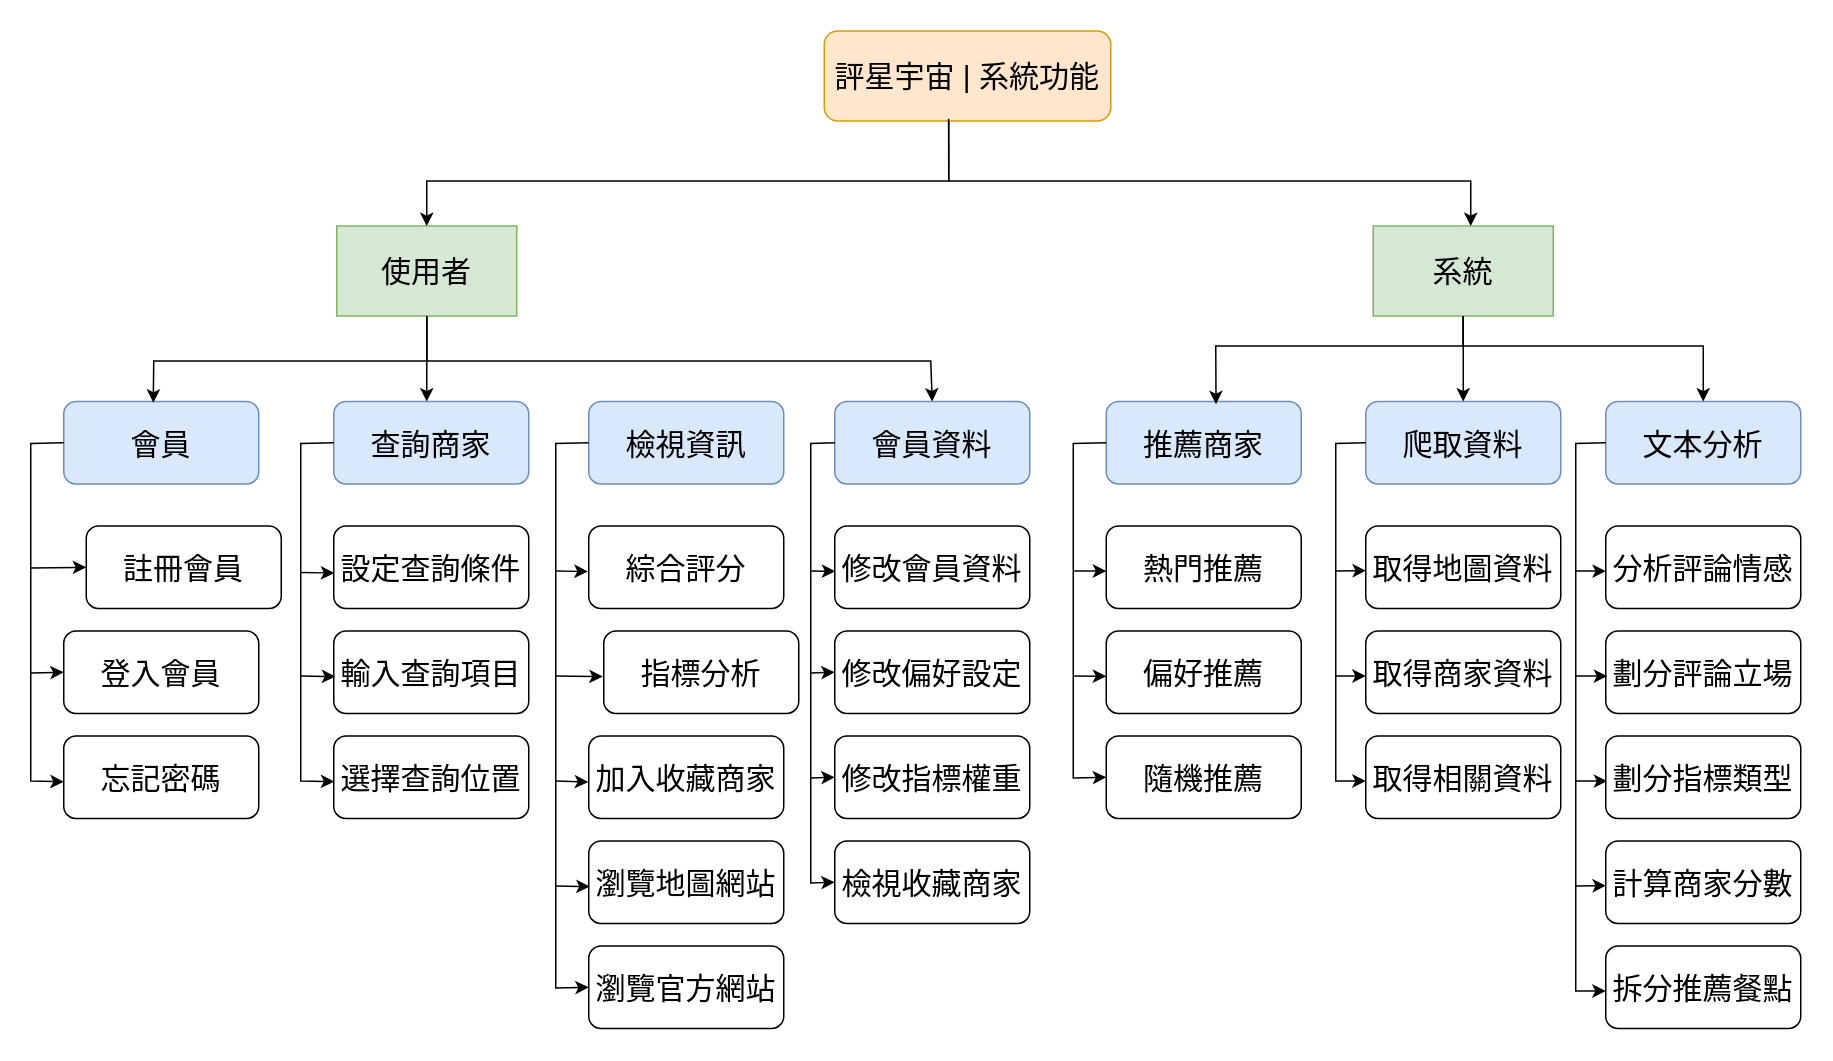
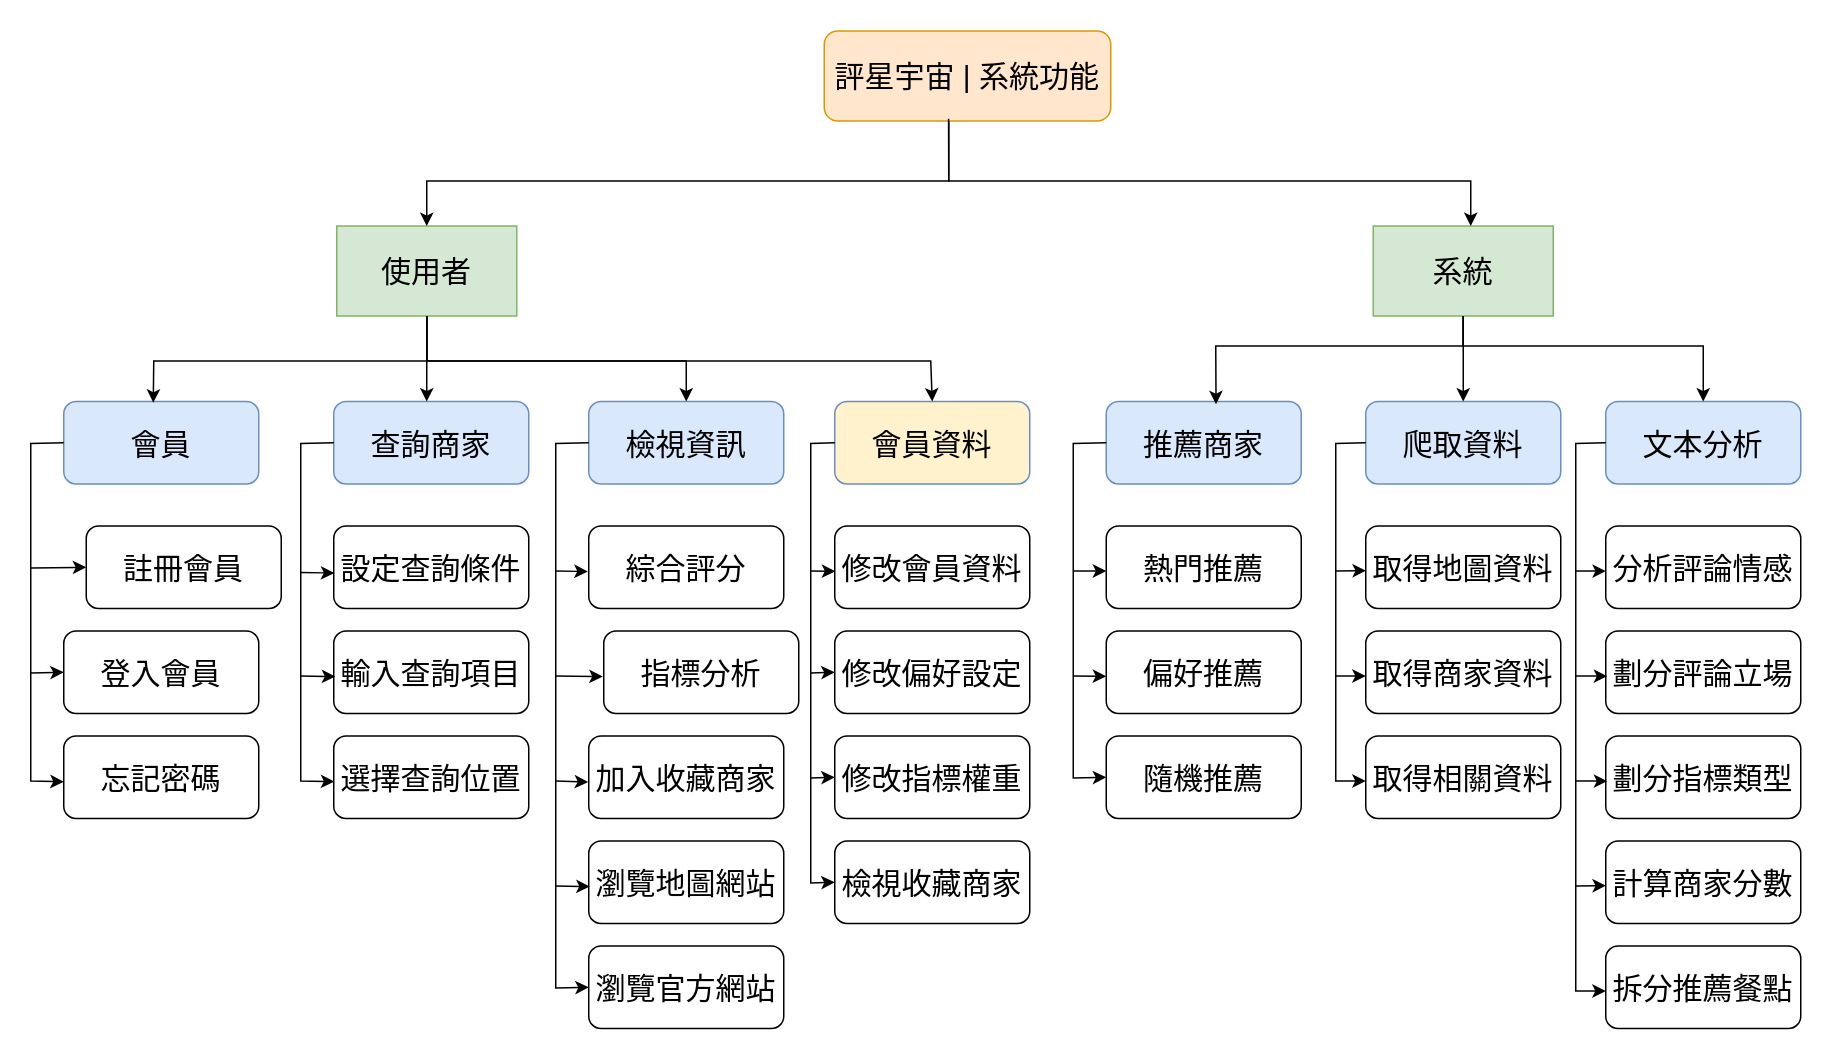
edge "使用者" -> "檢視資訊": added
node "會員資料": fillcolor #dae8fc -> #fff2cc
